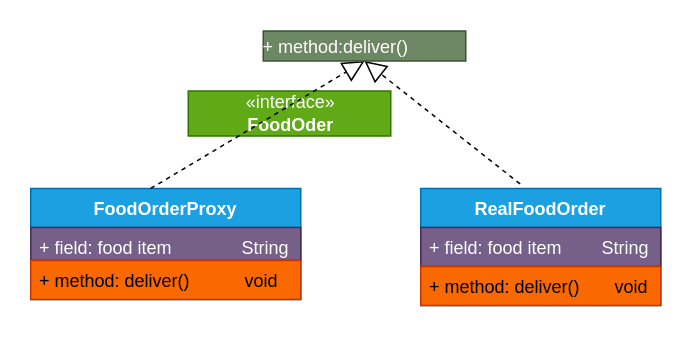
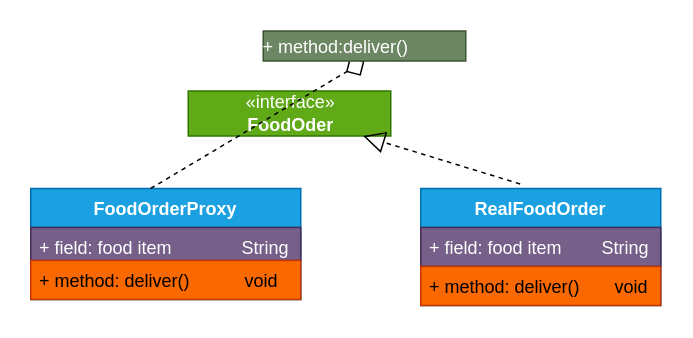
edge "FoodOrderProxy" -> "+ method:deliver()": arrowhead block -> diamond
edge "RealFoodOrder" -> "+ method:deliver()": now "RealFoodOrder" -> "«interface» FoodOder"
